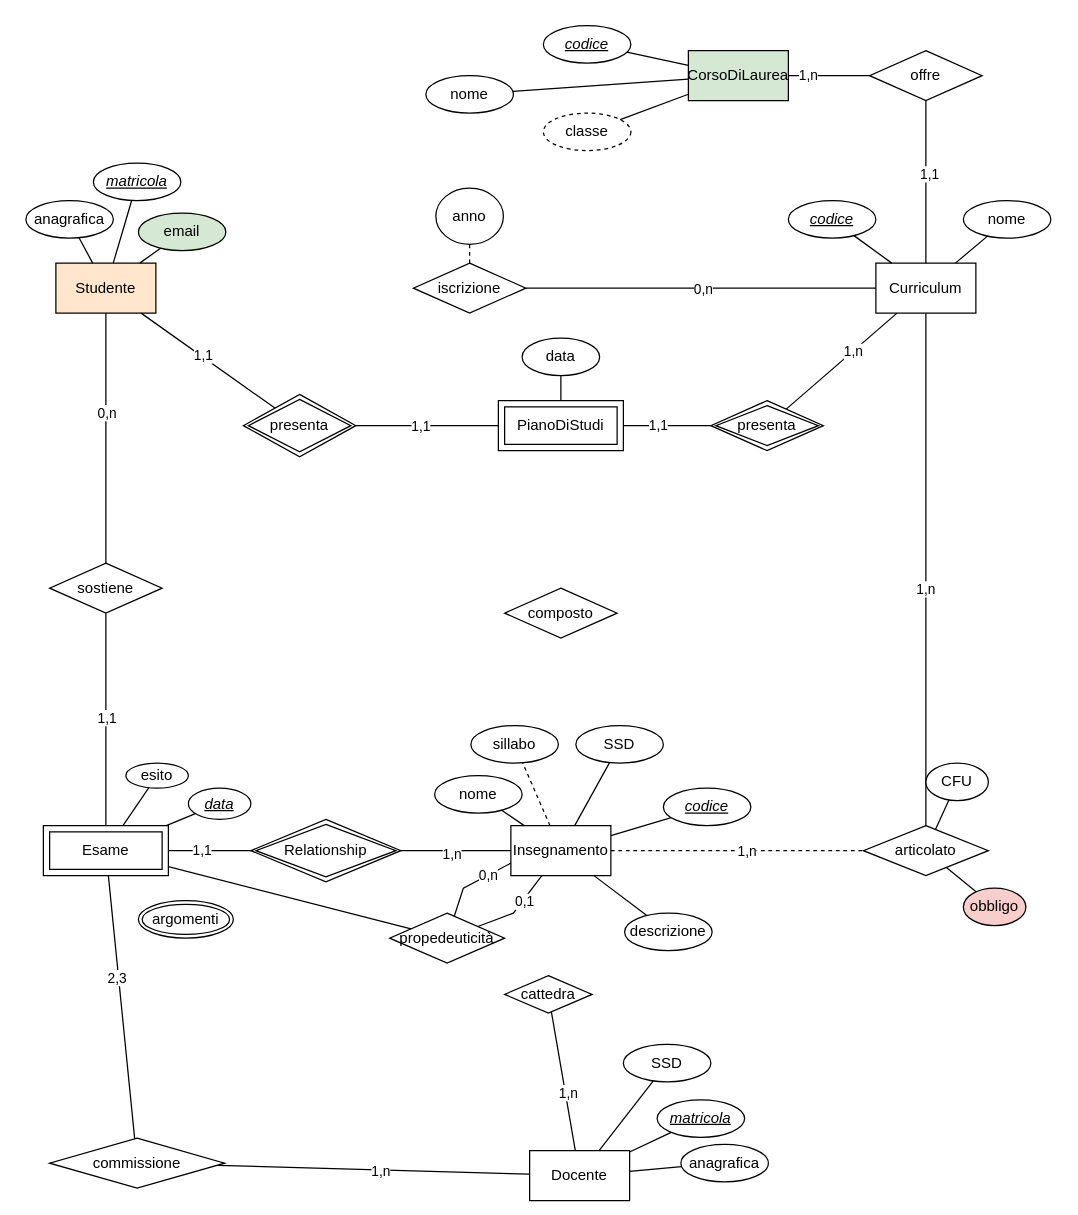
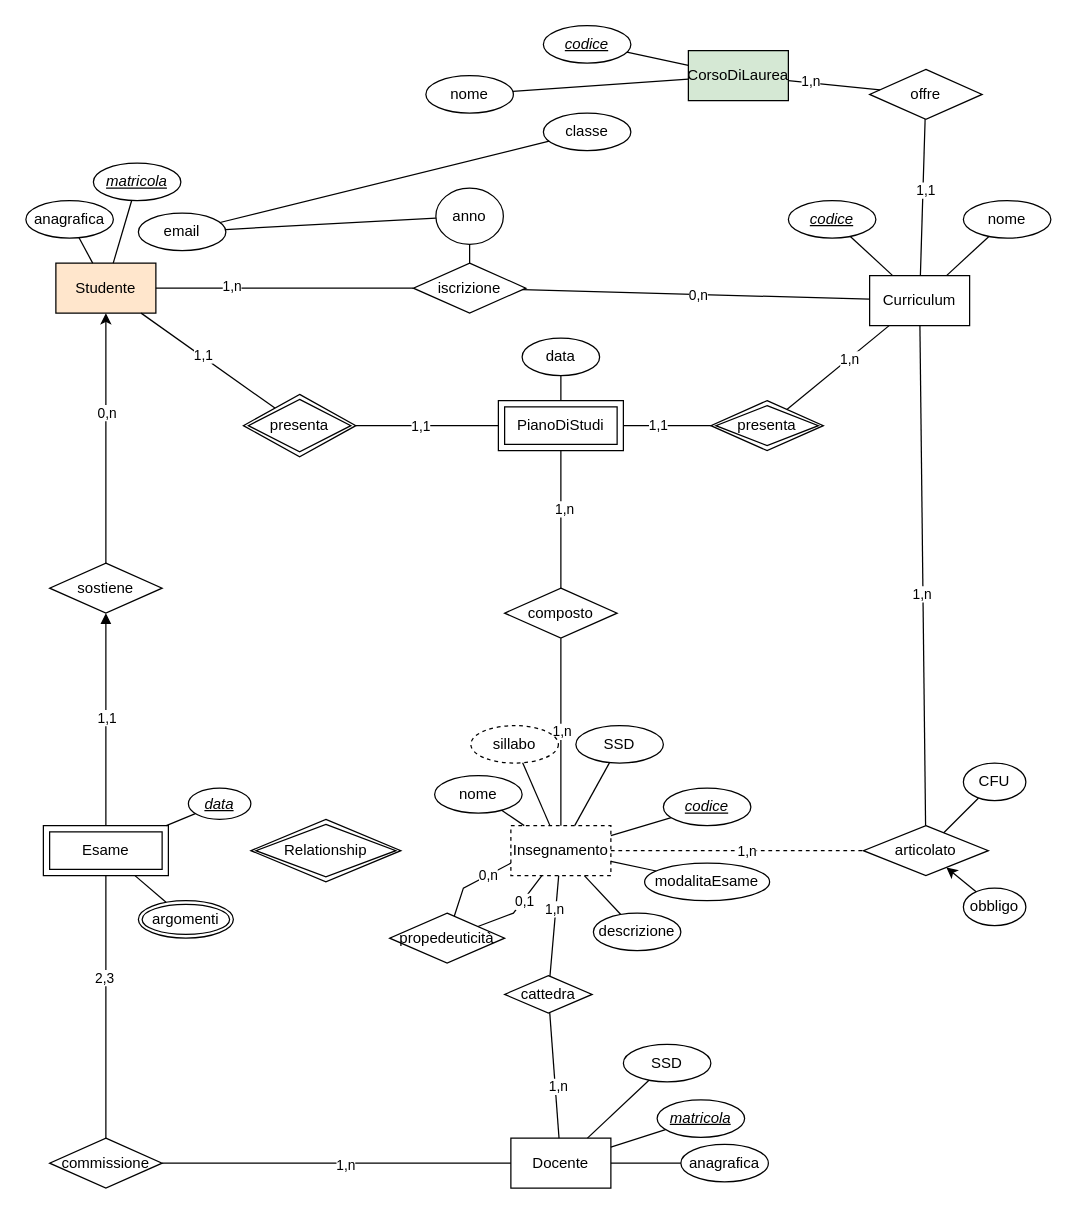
node "offre": moved (926, 76) -> (926, 94)
edge "CorsoDiLaurea" -- "classe": now "email" -- "classe"
node "classe": style dashed -> solid
node "email": fillcolor #d5e8d4 -> #ffffff
edge "anno" -- "iscrizione": style dashed -> solid
edge "email" -- "Studente": now "email" -- "anno"
edge "Studente" -- "iscrizione": added, label "1,n"
node "Curriculum": moved (926, 288) -> (919, 301)
edge "Studente" -- "sostiene": arrowhead none -> classic
edge "PianoDiStudi" -- "composto": added, label "1,n"
edge "sostiene" -- "Esame": arrowhead none -> block
node "sillabo": style solid -> dashed
node "esito": removed
edge "composto" -- "Insegnamento": added, label "1,n"
node "CFU": moved (957, 782) -> (994, 782)
edge "sillabo" -- "Insegnamento": style dashed -> solid
edge "esito" -- "Esame": removed
edge "Esame" -- "Relationship": removed, label "1,1"
edge "Relationship" -- "Insegnamento": removed, label "1,n"
node "Insegnamento": style solid -> dashed
edge "Insegnamento" -- "modalitaEsame": added
edge "articolato" -- "obbligo": arrowhead none -> classic
node "modalitaEsame": added
edge "Esame" -- "propedeuticità": now "Esame" -- "argomenti"
node "obbligo": fillcolor #f8cecc -> #ffffff
edge "Insegnamento" -- "cattedra": added, label "1,n"
node "descrizione": moved (668, 932) -> (637, 932)
node "commissione": size 175x50 -> 113x50
node "Docente": moved (579, 1176) -> (561, 1163)
